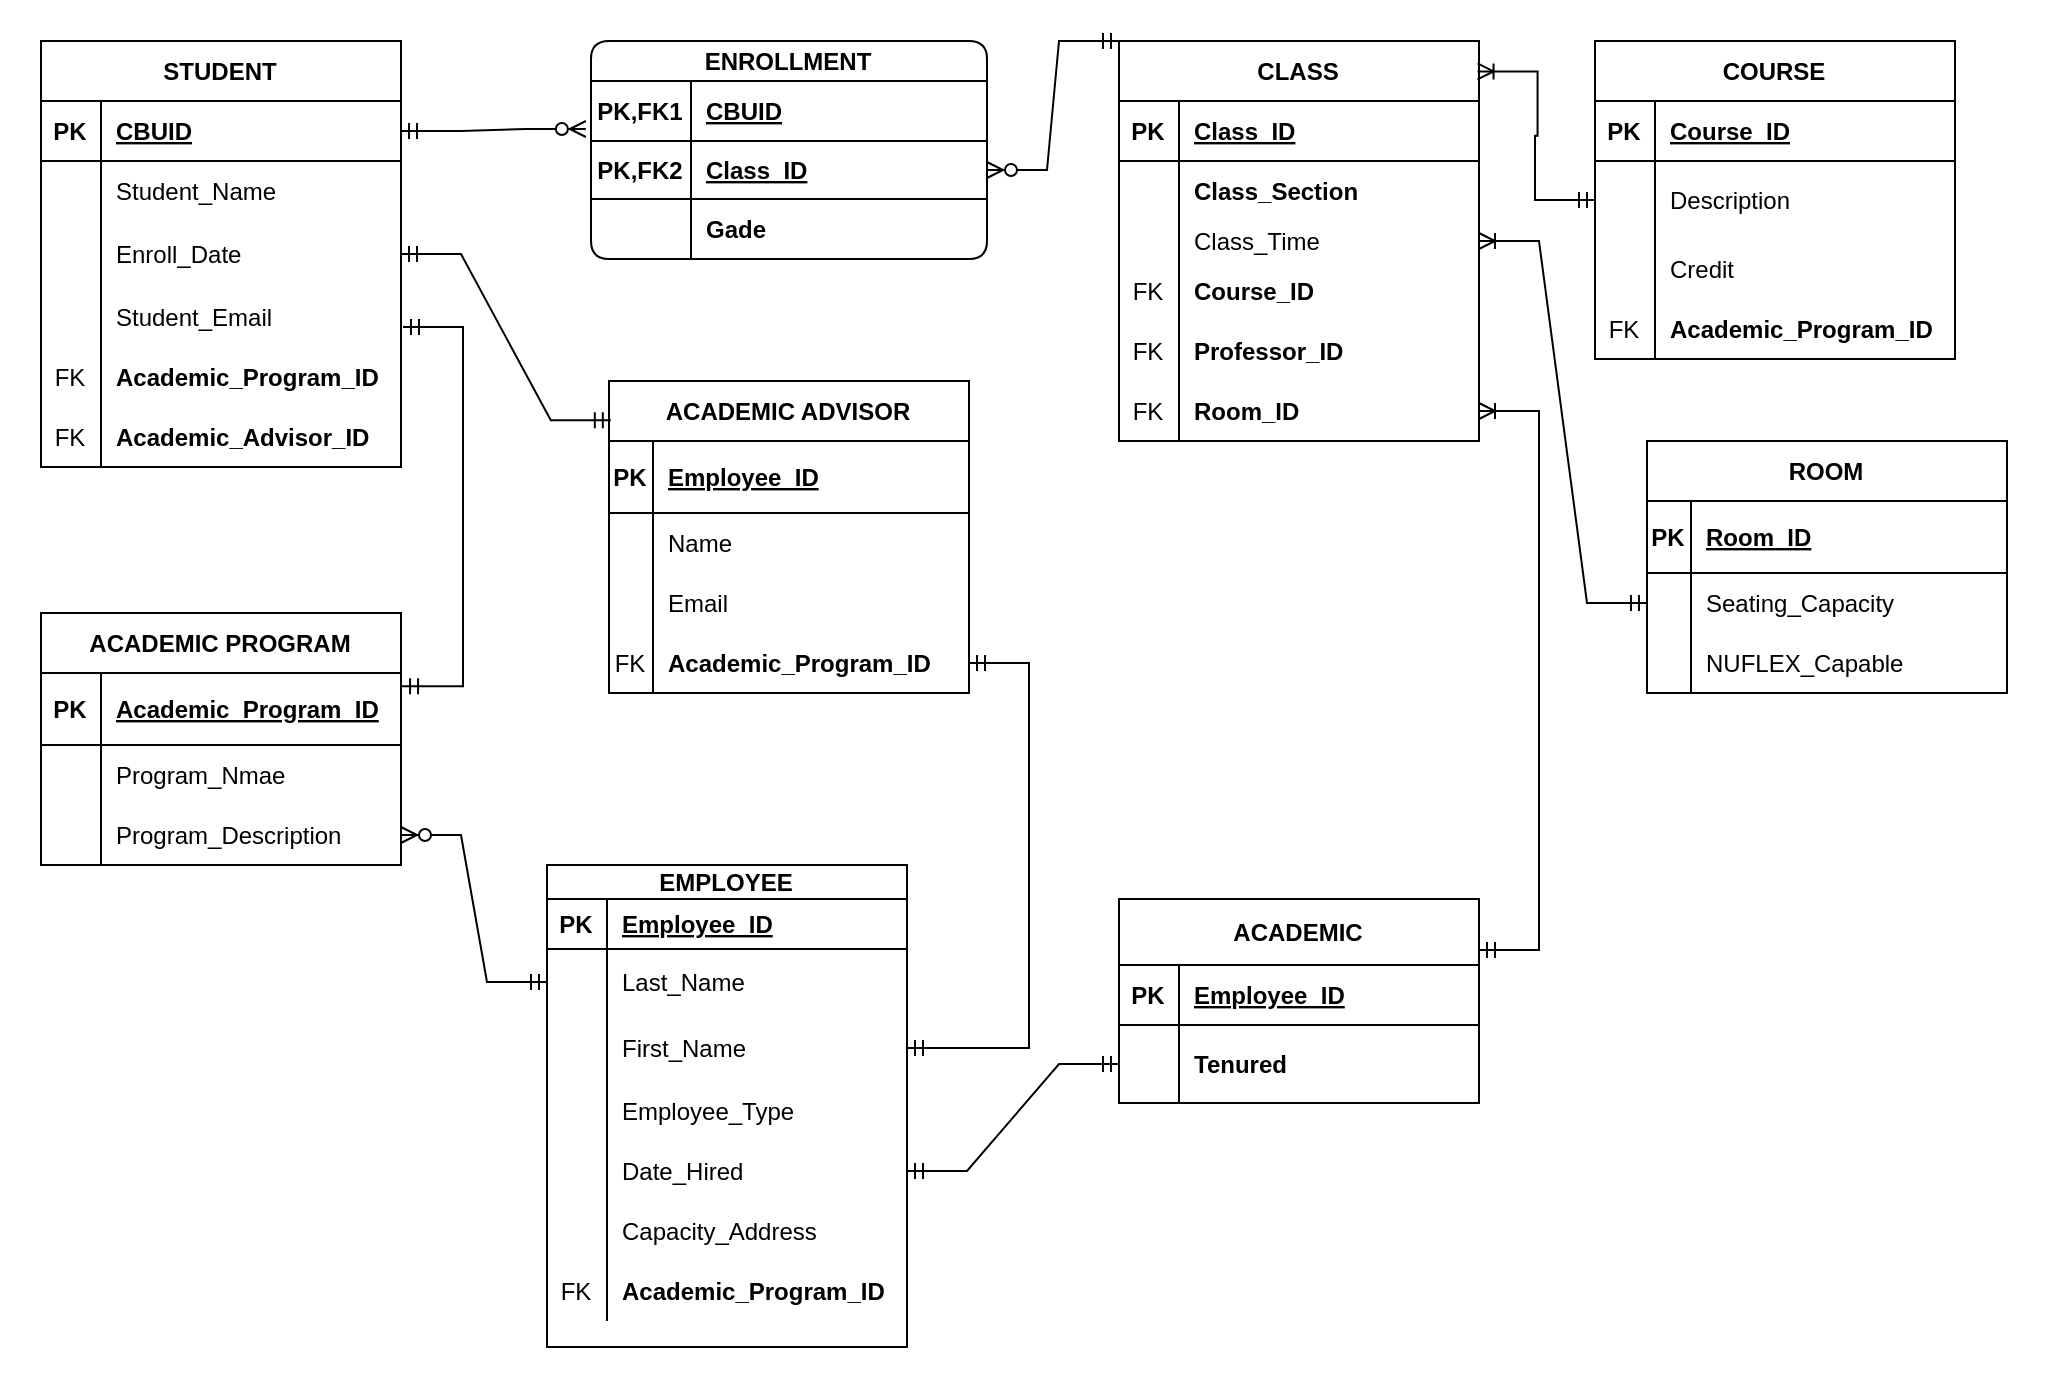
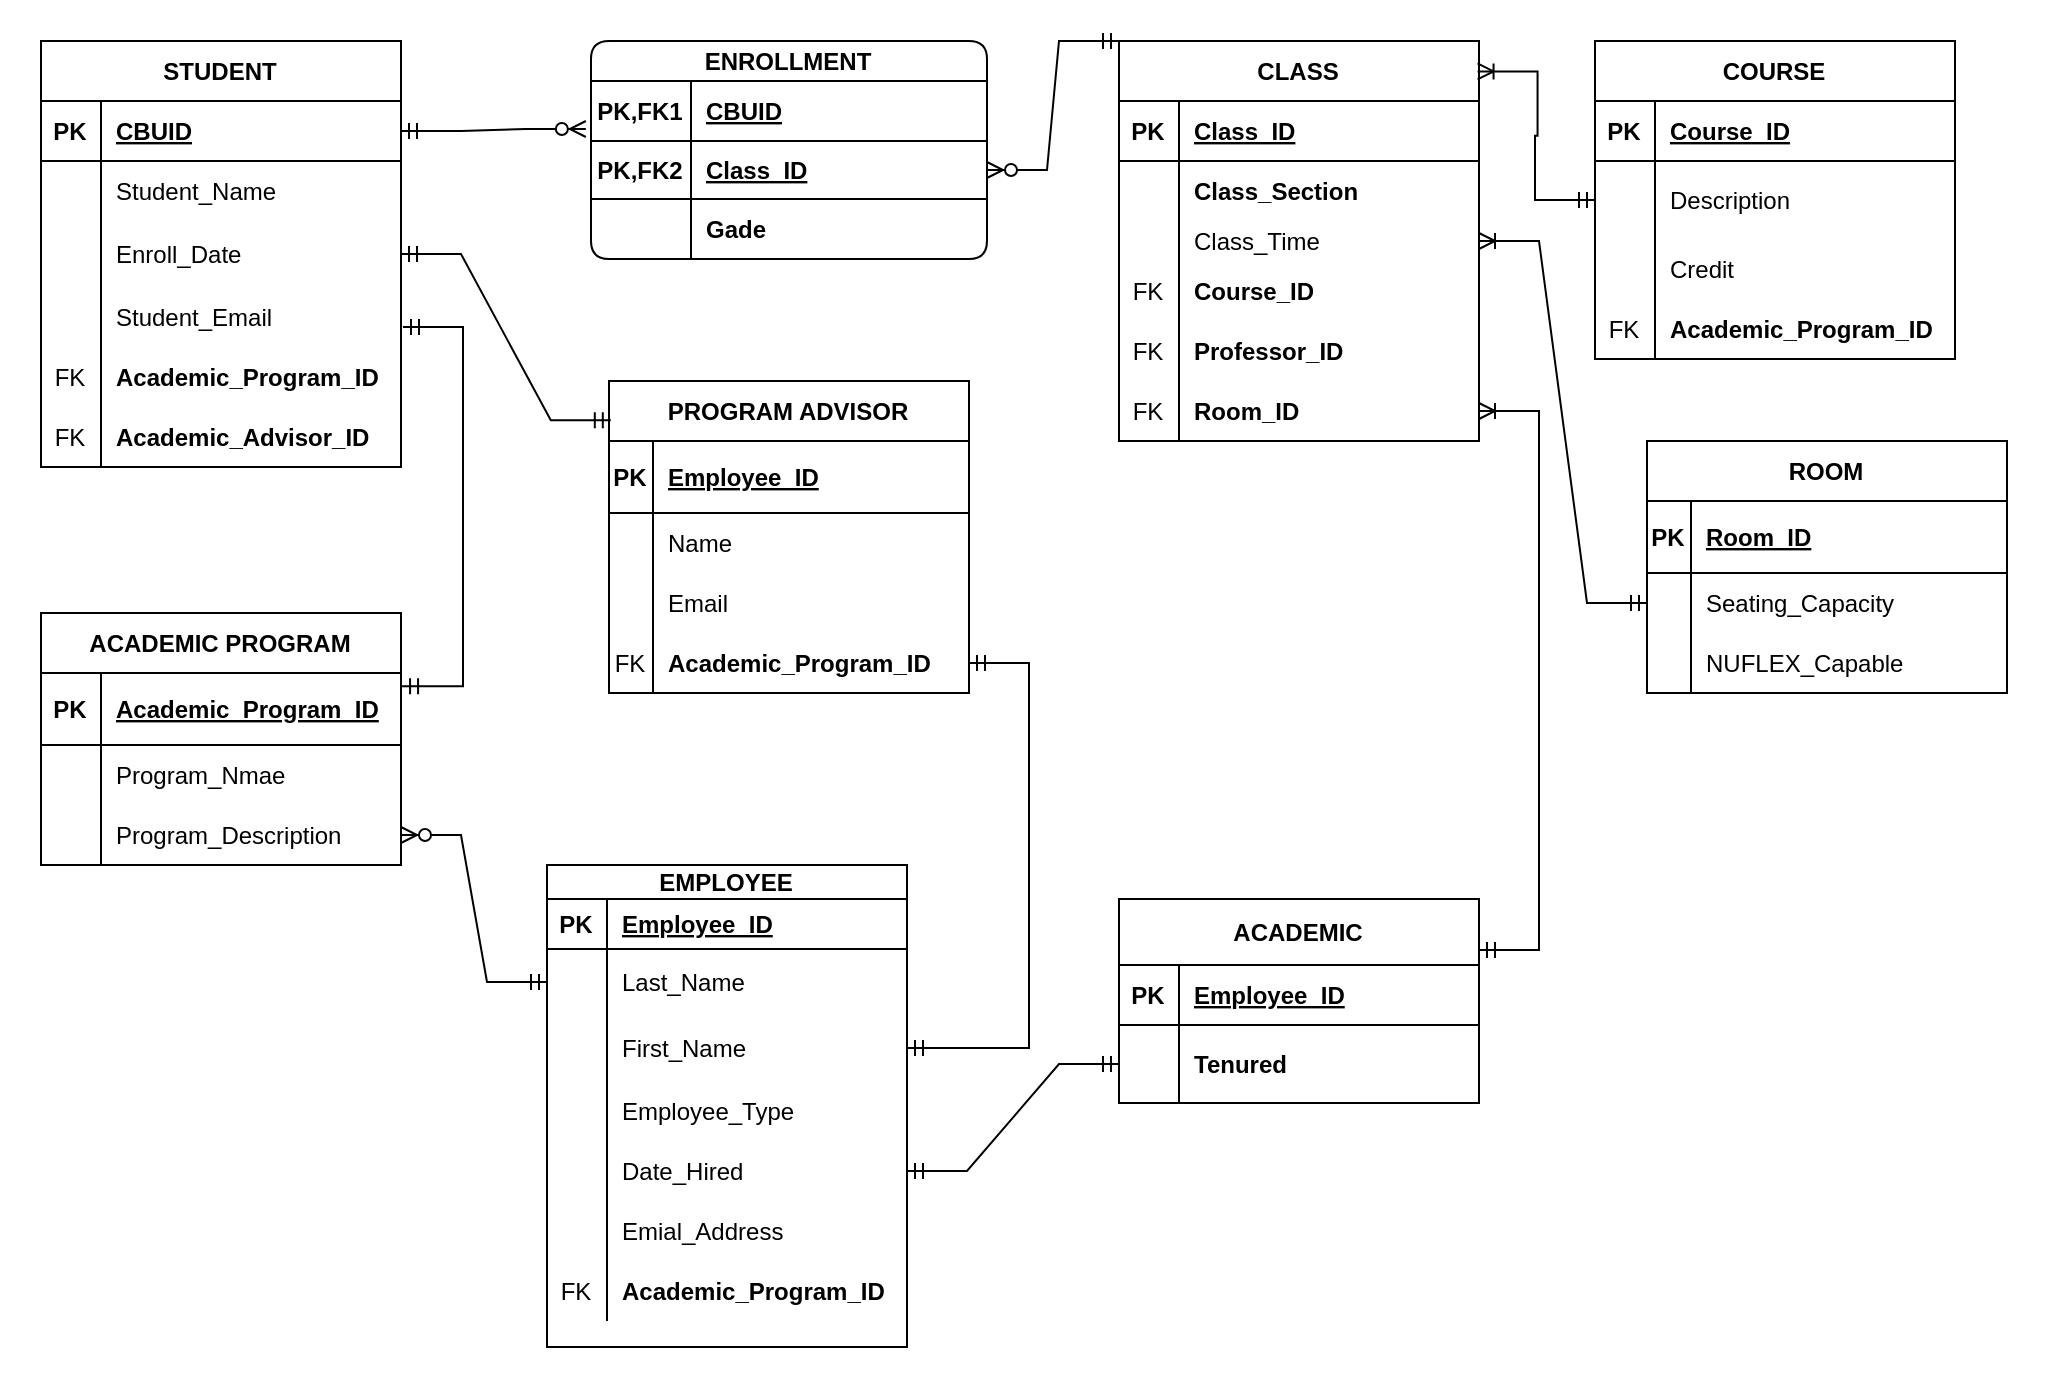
node "ACADEMIC ADVISOR": label "ACADEMIC ADVISOR" -> "PROGRAM ADVISOR"
node "Capacity_Address": label "Capacity_Address" -> "Emial_Address"
